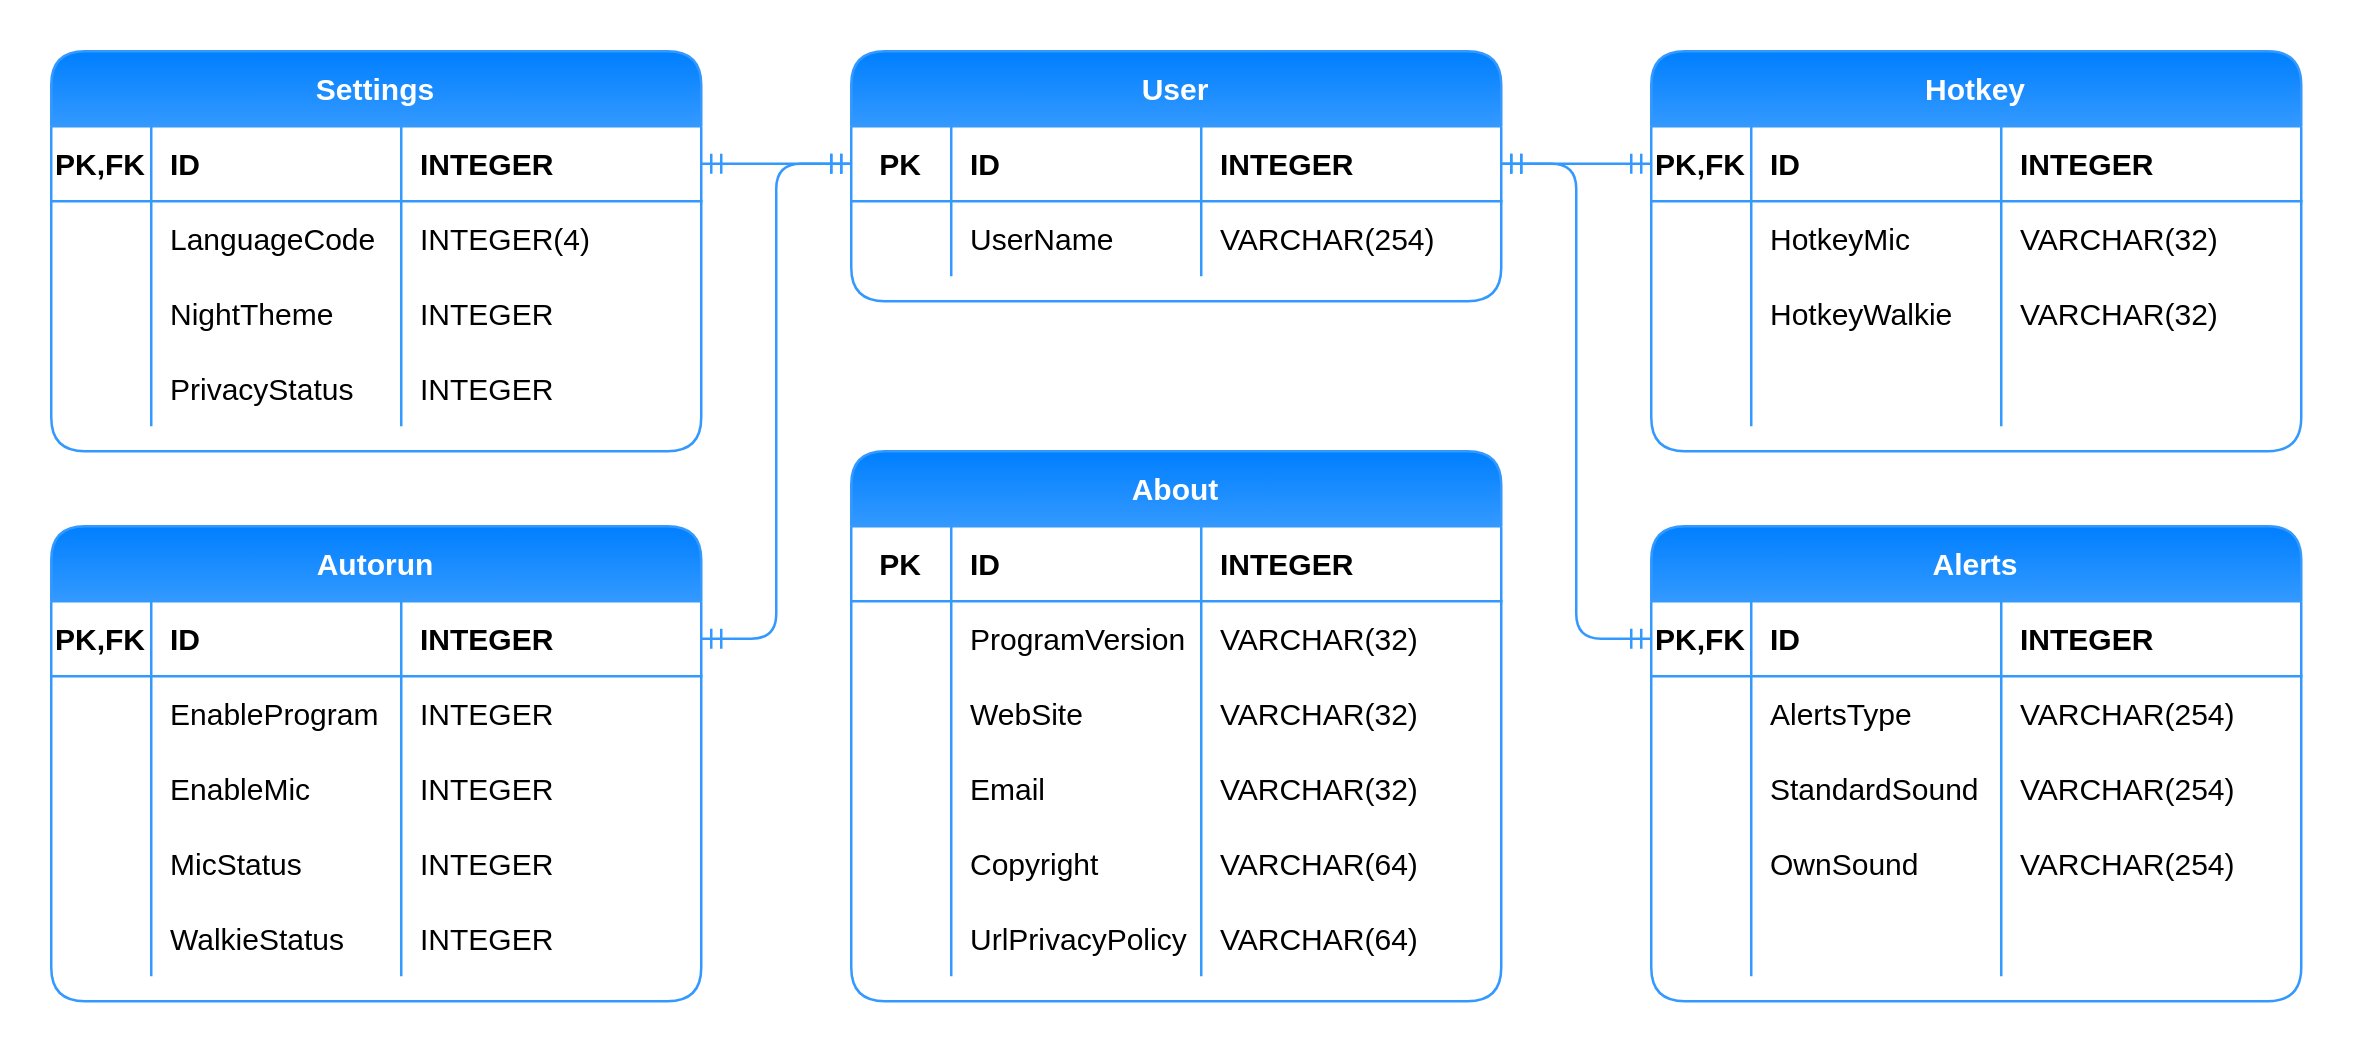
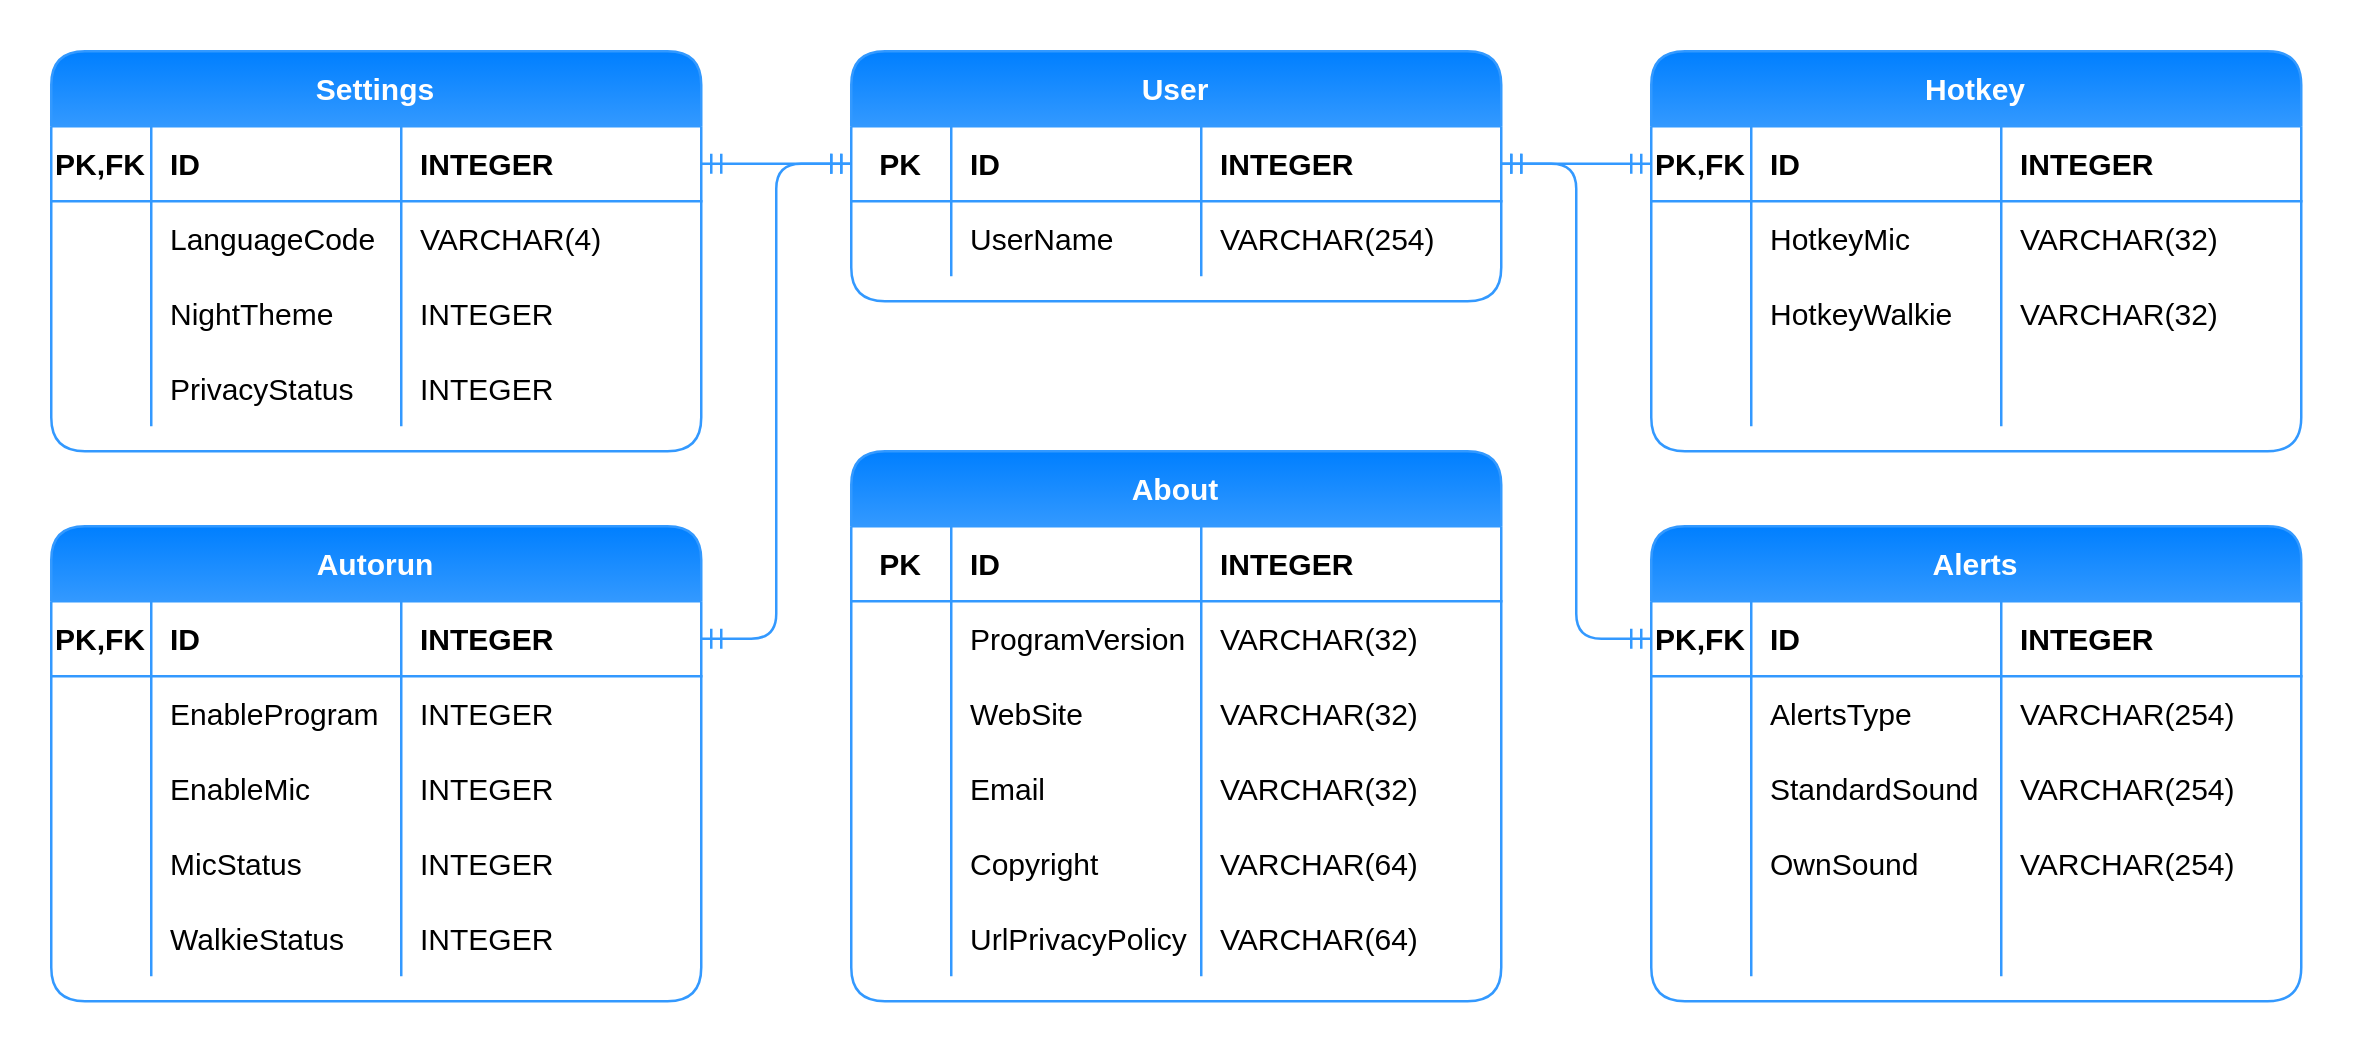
node "INTEGER(4)": label "INTEGER(4)" -> "VARCHAR(4)"
